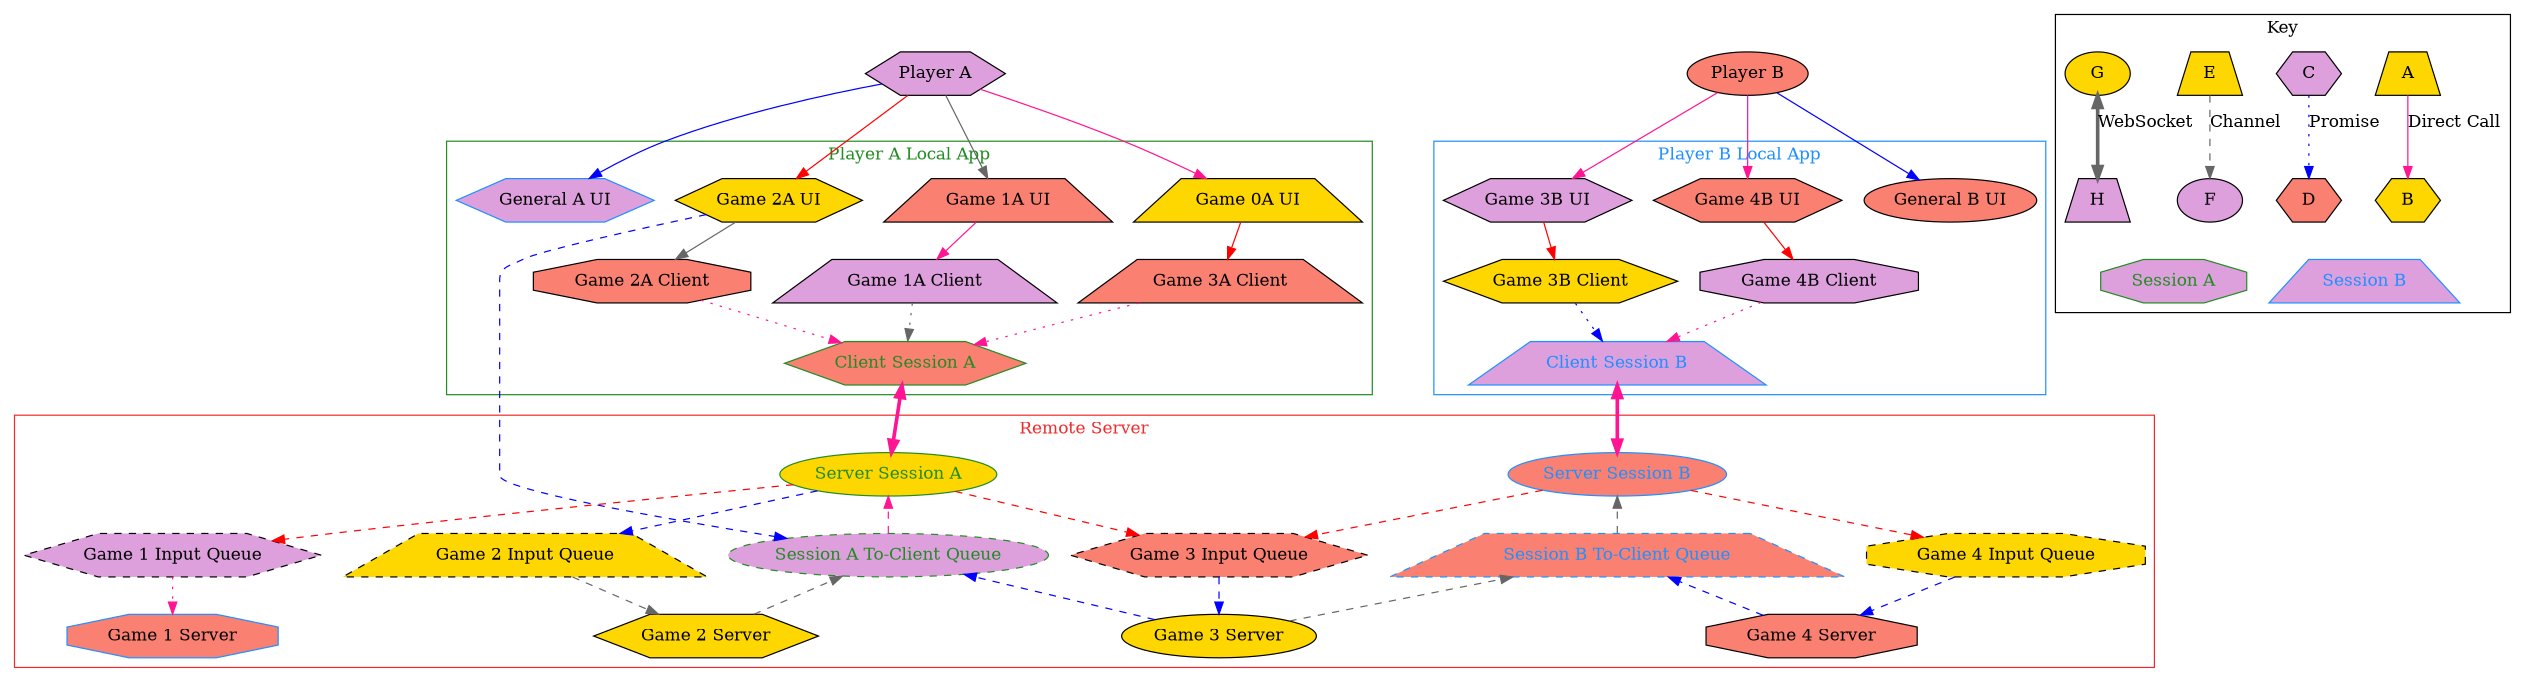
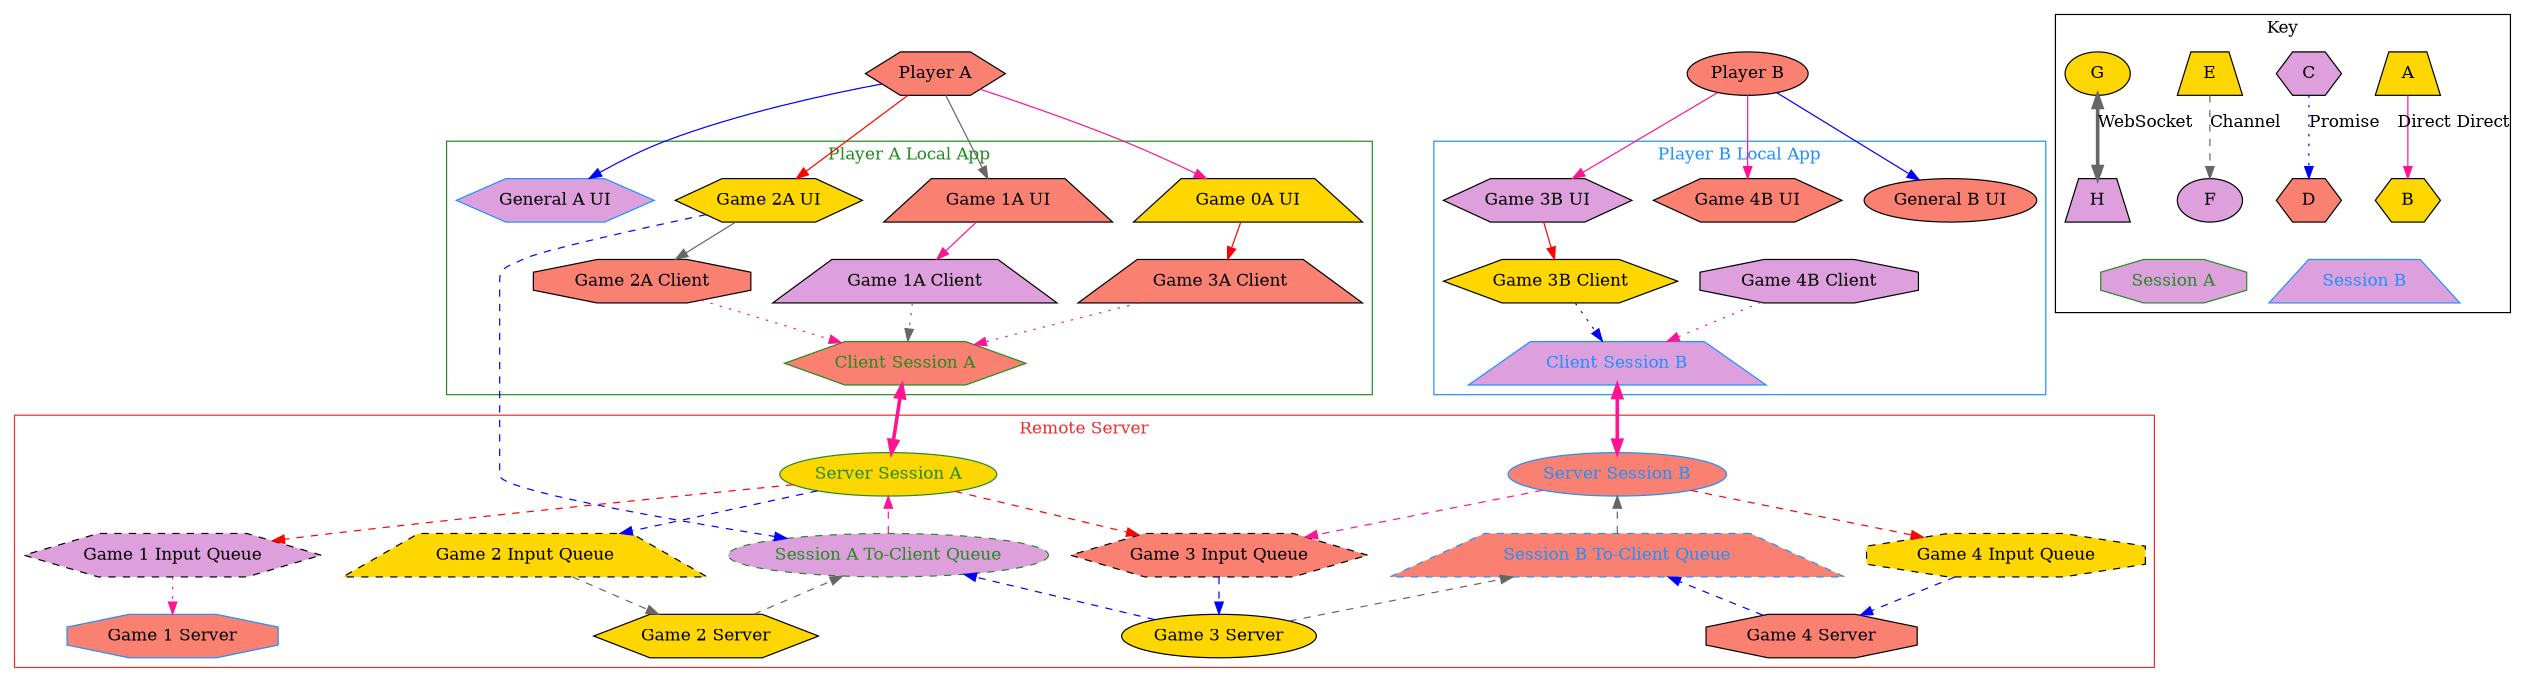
node "Player A": fillcolor plum -> salmon
edge "A" -> "B": label "Direct Call" -> "Direct Direct"
edge "Game 4B UI" -> "Game 4B Client": removed
edge "Server Session B" -> "Game 3 Input Queue": color red -> deeppink
